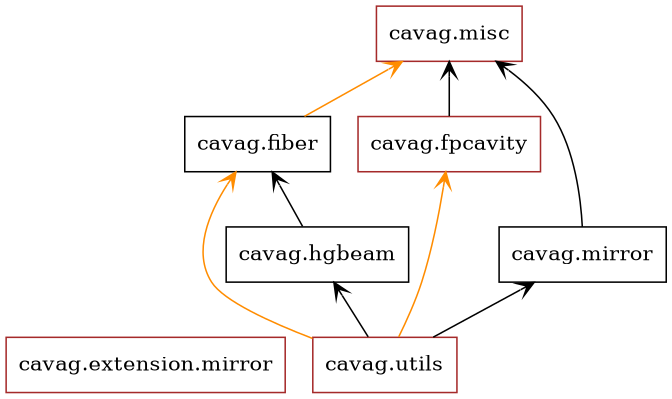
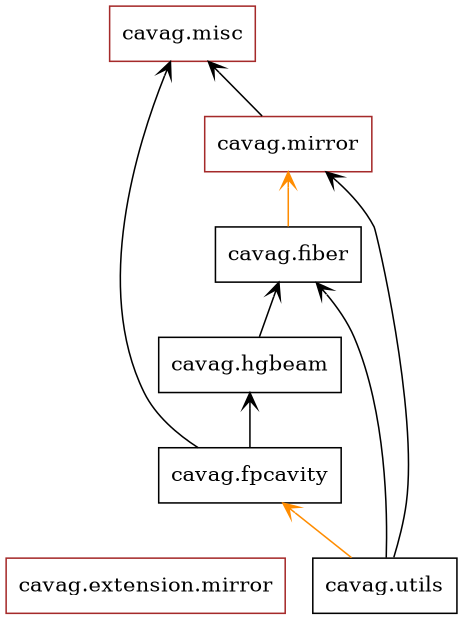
edge "cavag.fiber" -> "cavag.misc": now "cavag.fiber" -> "cavag.mirror"
node "cavag.fpcavity": color brown -> black
node "cavag.mirror": color black -> brown
edge "cavag.utils" -> "cavag.fiber": color darkorange -> black
edge "cavag.utils" -> "cavag.hgbeam": now "cavag.fpcavity" -> "cavag.hgbeam"
node "cavag.utils": color brown -> black
